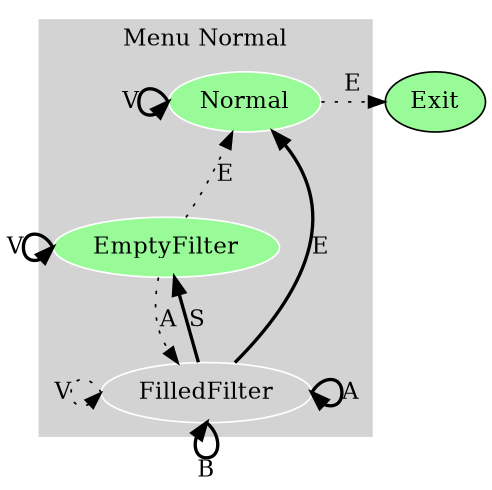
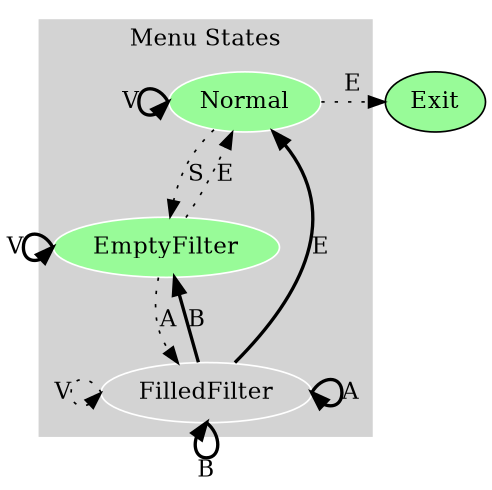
cluster "Menu Normal": label "Menu Normal" -> "Menu States"
edge "Normal" -> "EmptyFilter": added, label "S"
edge "FilledFilter" -> "EmptyFilter": label "S" -> "B"
